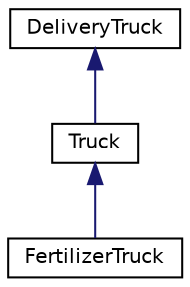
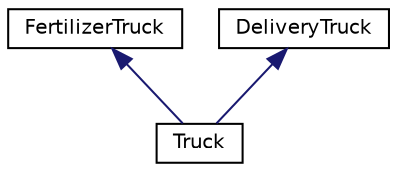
edge "FertilizerTruck" -> "Truck": reversed
